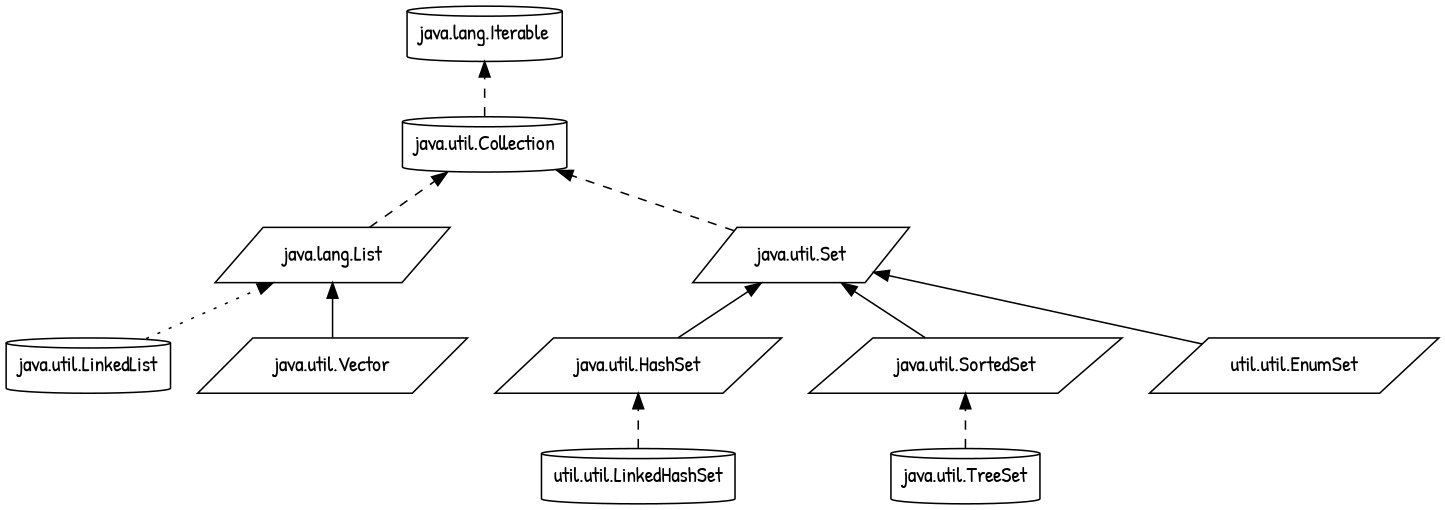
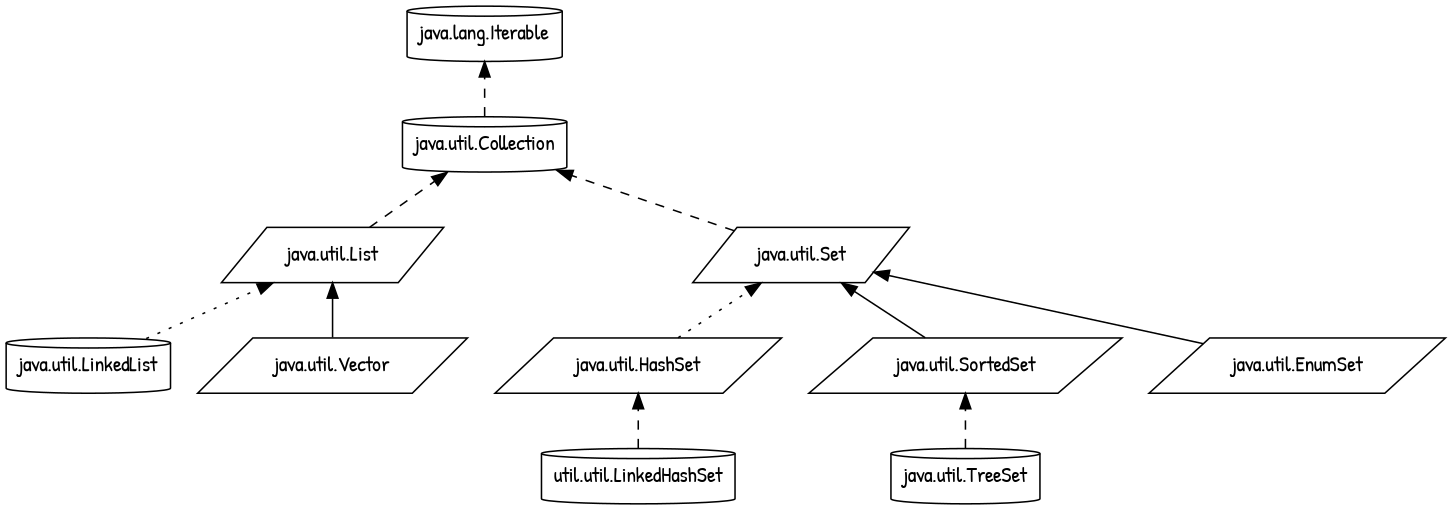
node "java.lang.List": label "java.lang.List" -> "java.util.List"
edge "java.util.HashSet" -> "java.util.Set": style solid -> dotted
node "util.util.EnumSet": label "util.util.EnumSet" -> "java.util.EnumSet"
